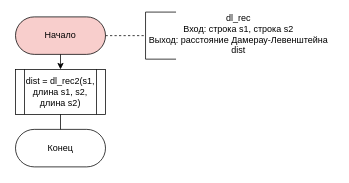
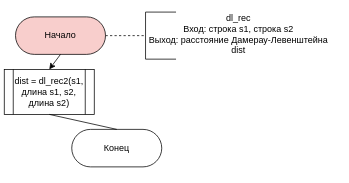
node "dist = dl_rec2(s1, длина s1, s2, длина s2)": moved (60, 92) -> (49, 92)
node "Конец": moved (60, 148) -> (117, 148)
